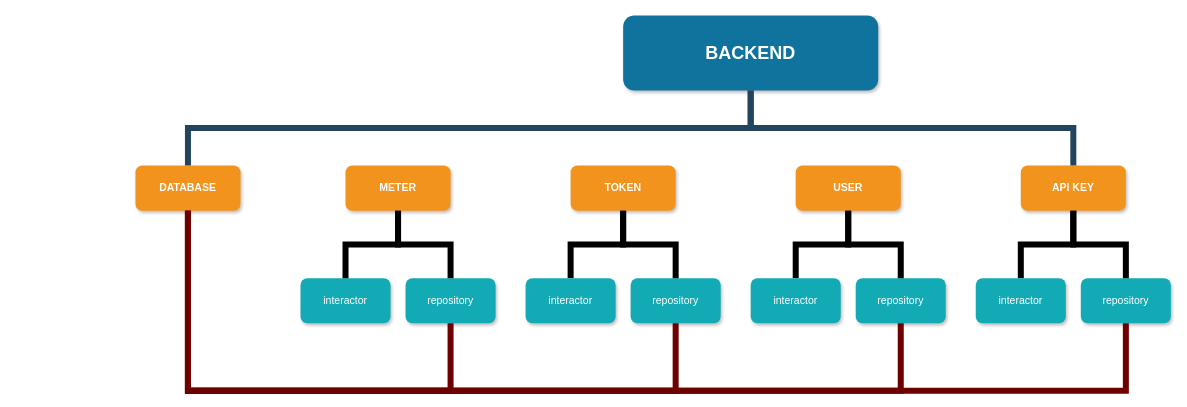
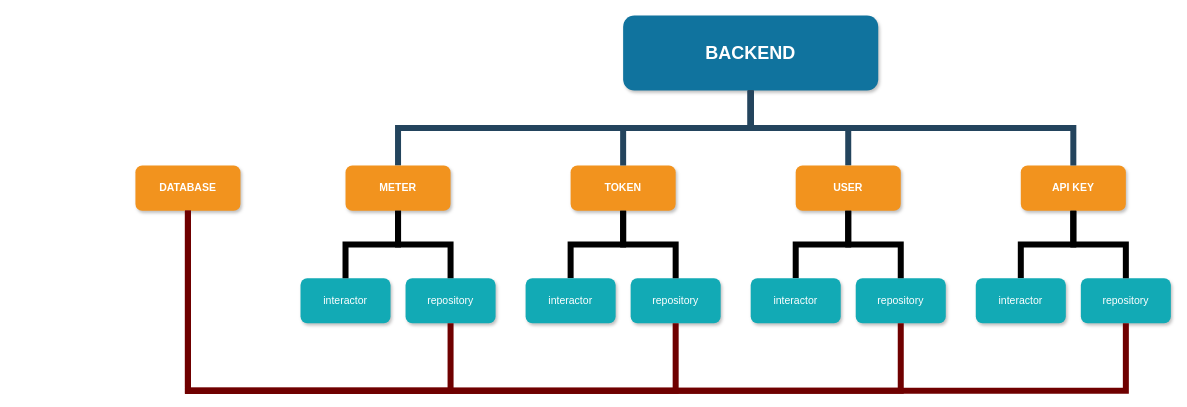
edge "BACKEND" -- "DATABASE": now "BACKEND" -- "USER"
edge "BACKEND" -- "METER": added
edge "BACKEND" -- "TOKEN": added
